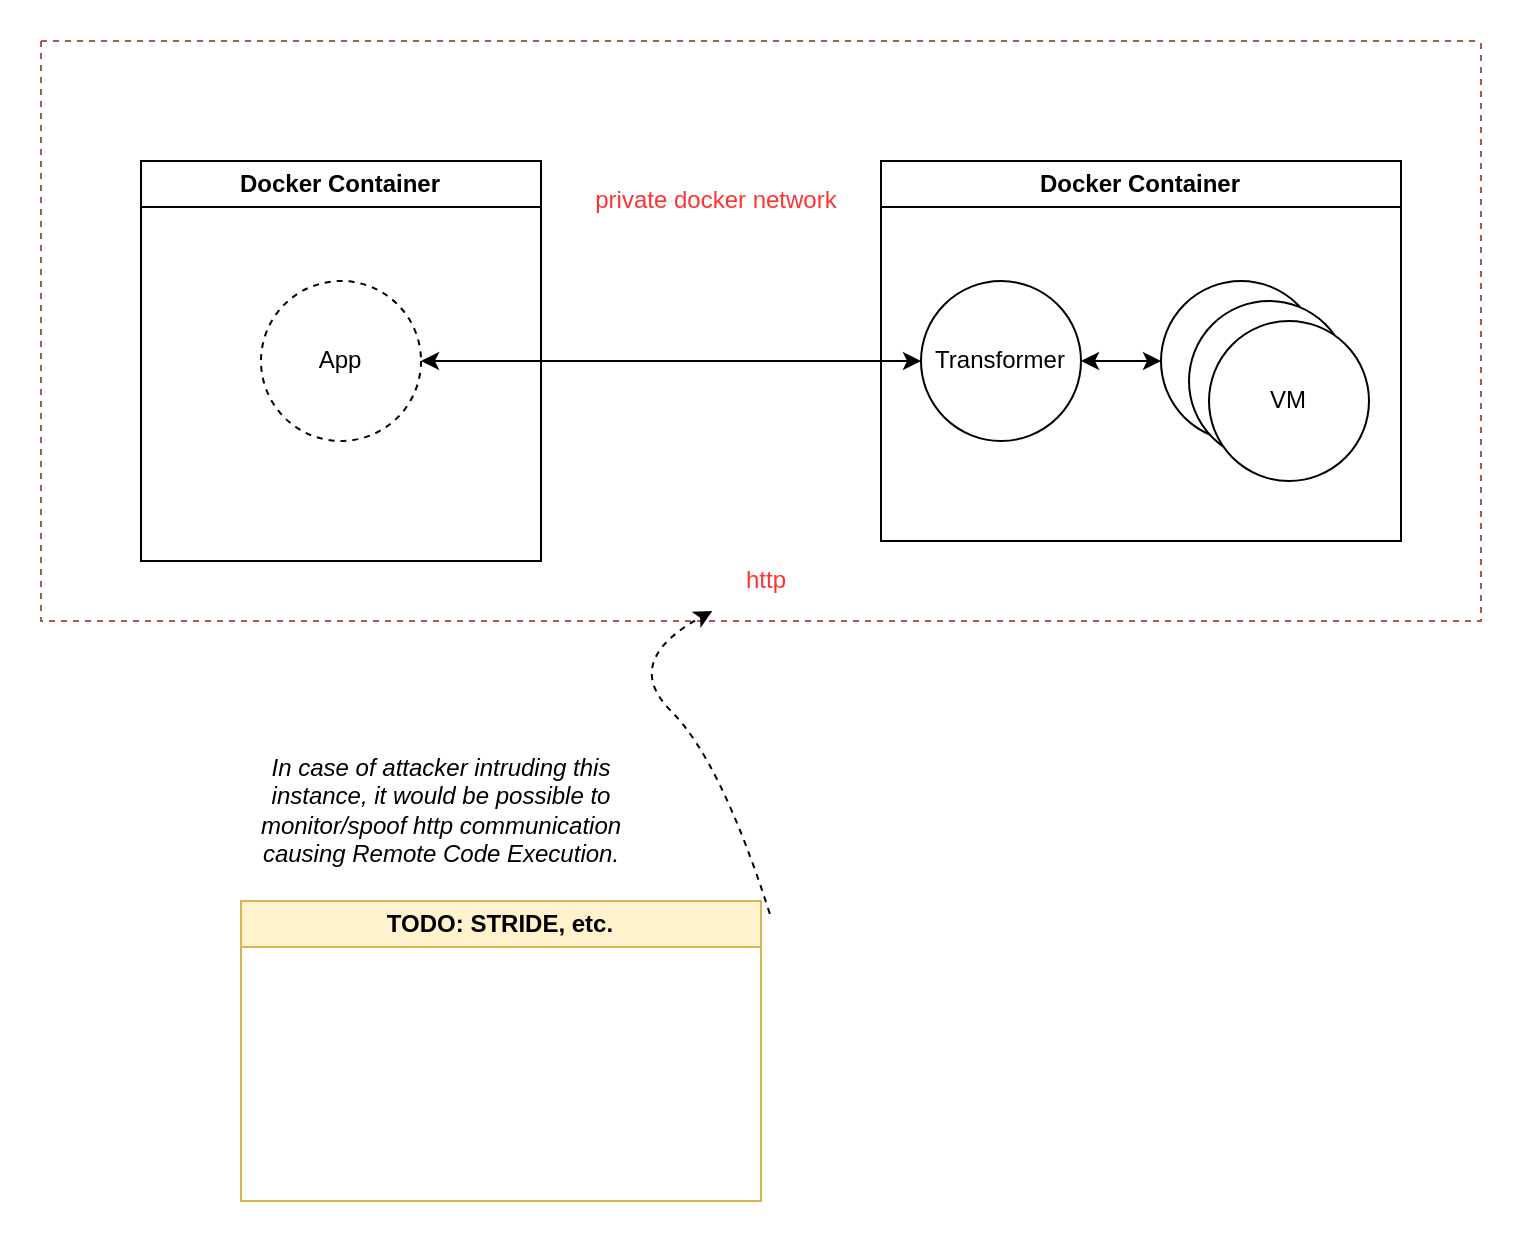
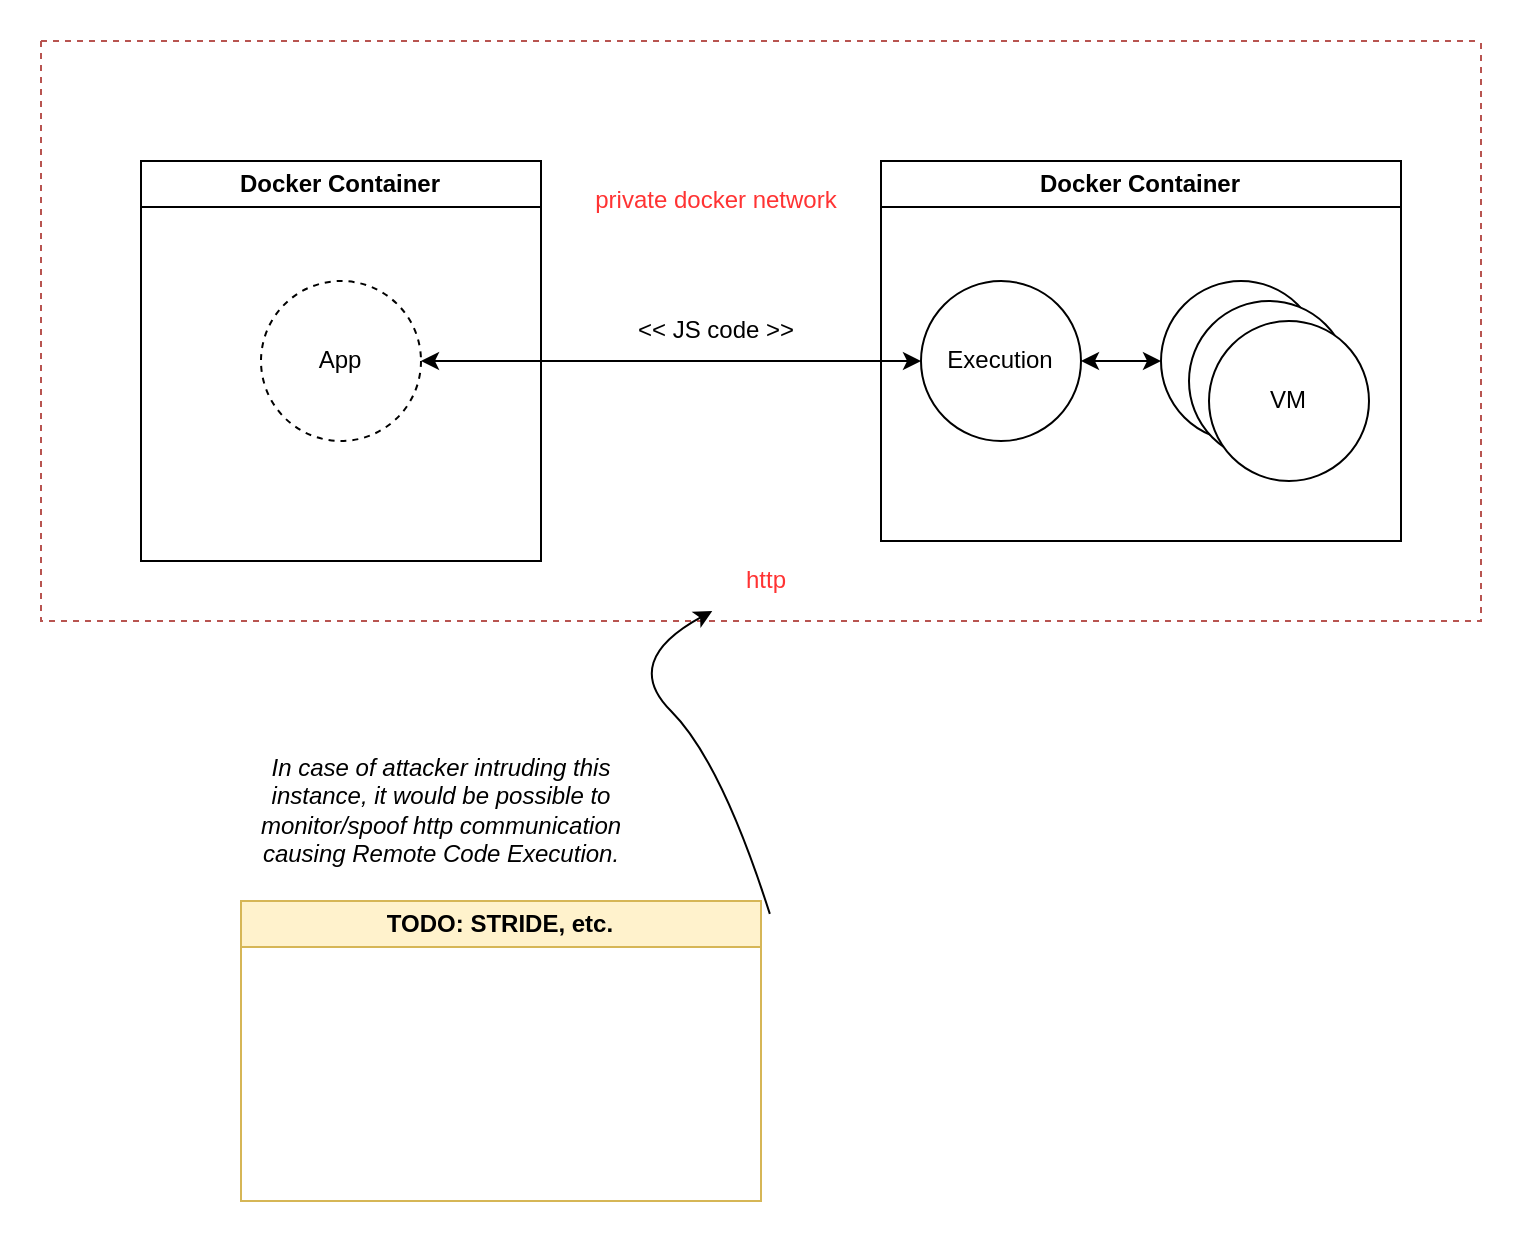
node "<< JS code >>": added
node "Transformer": label "Transformer" -> "Execution"
edge "TODO: STRIDE, etc." -> "http": style dashed -> solid
